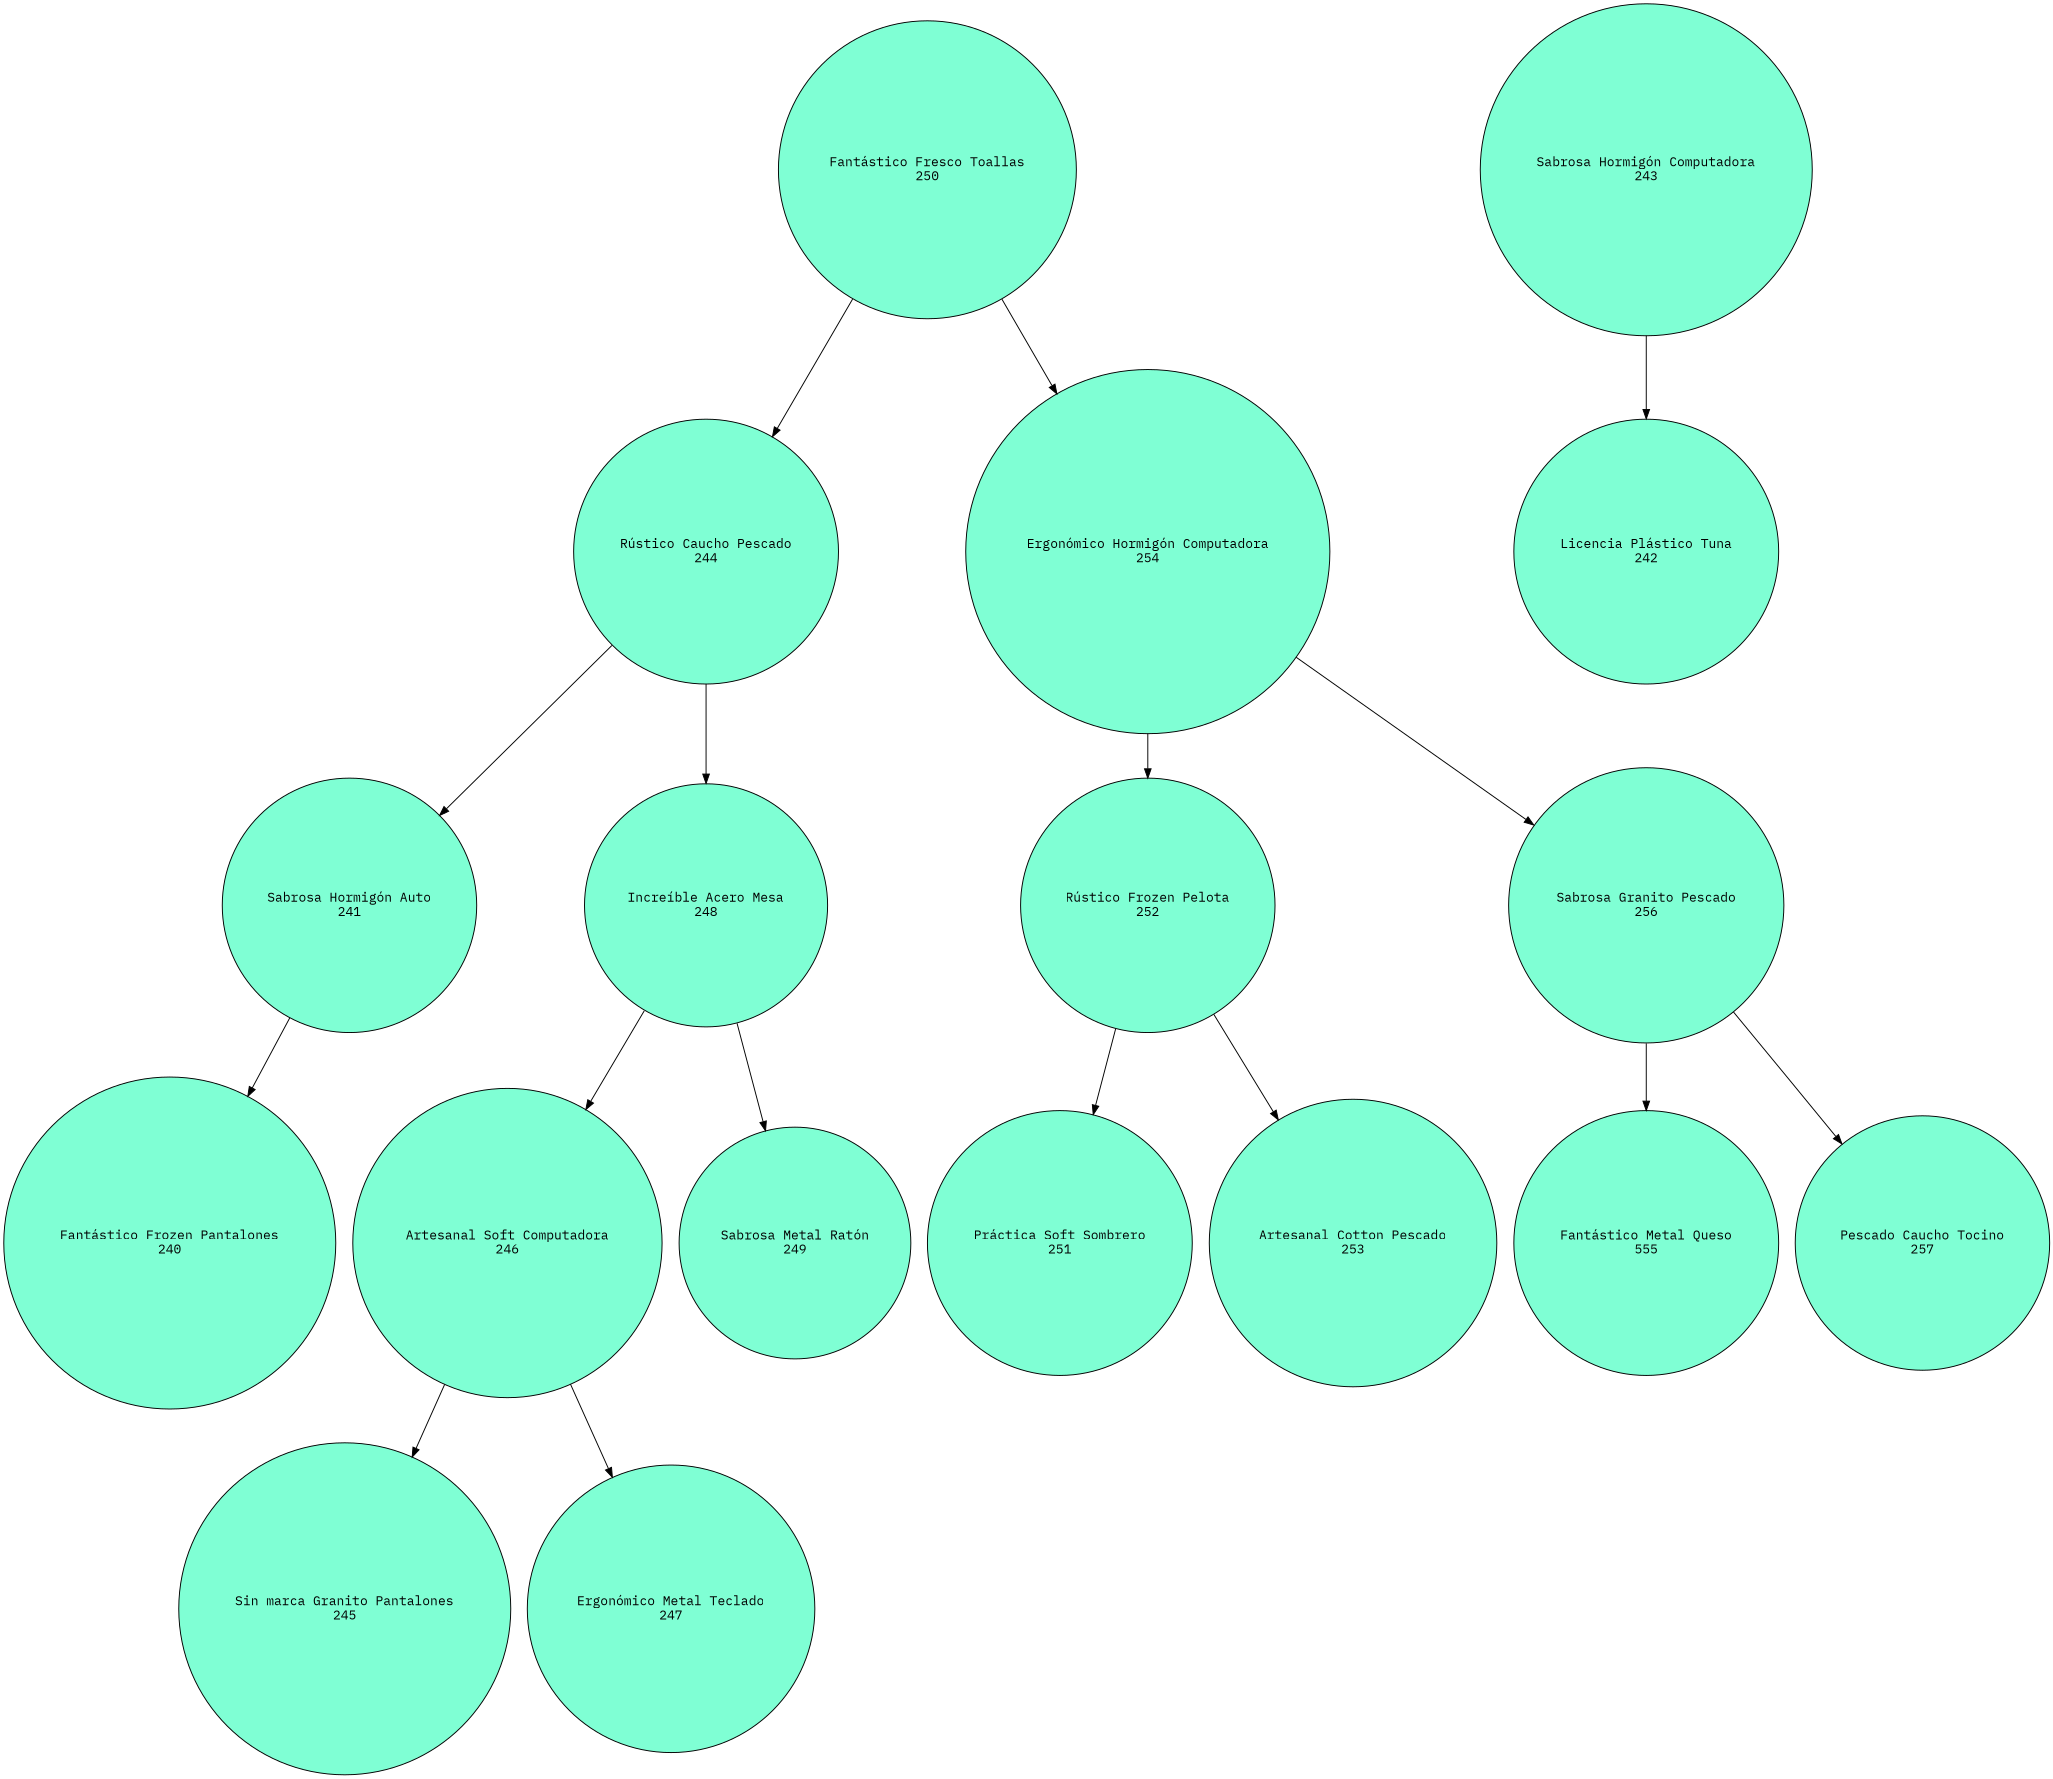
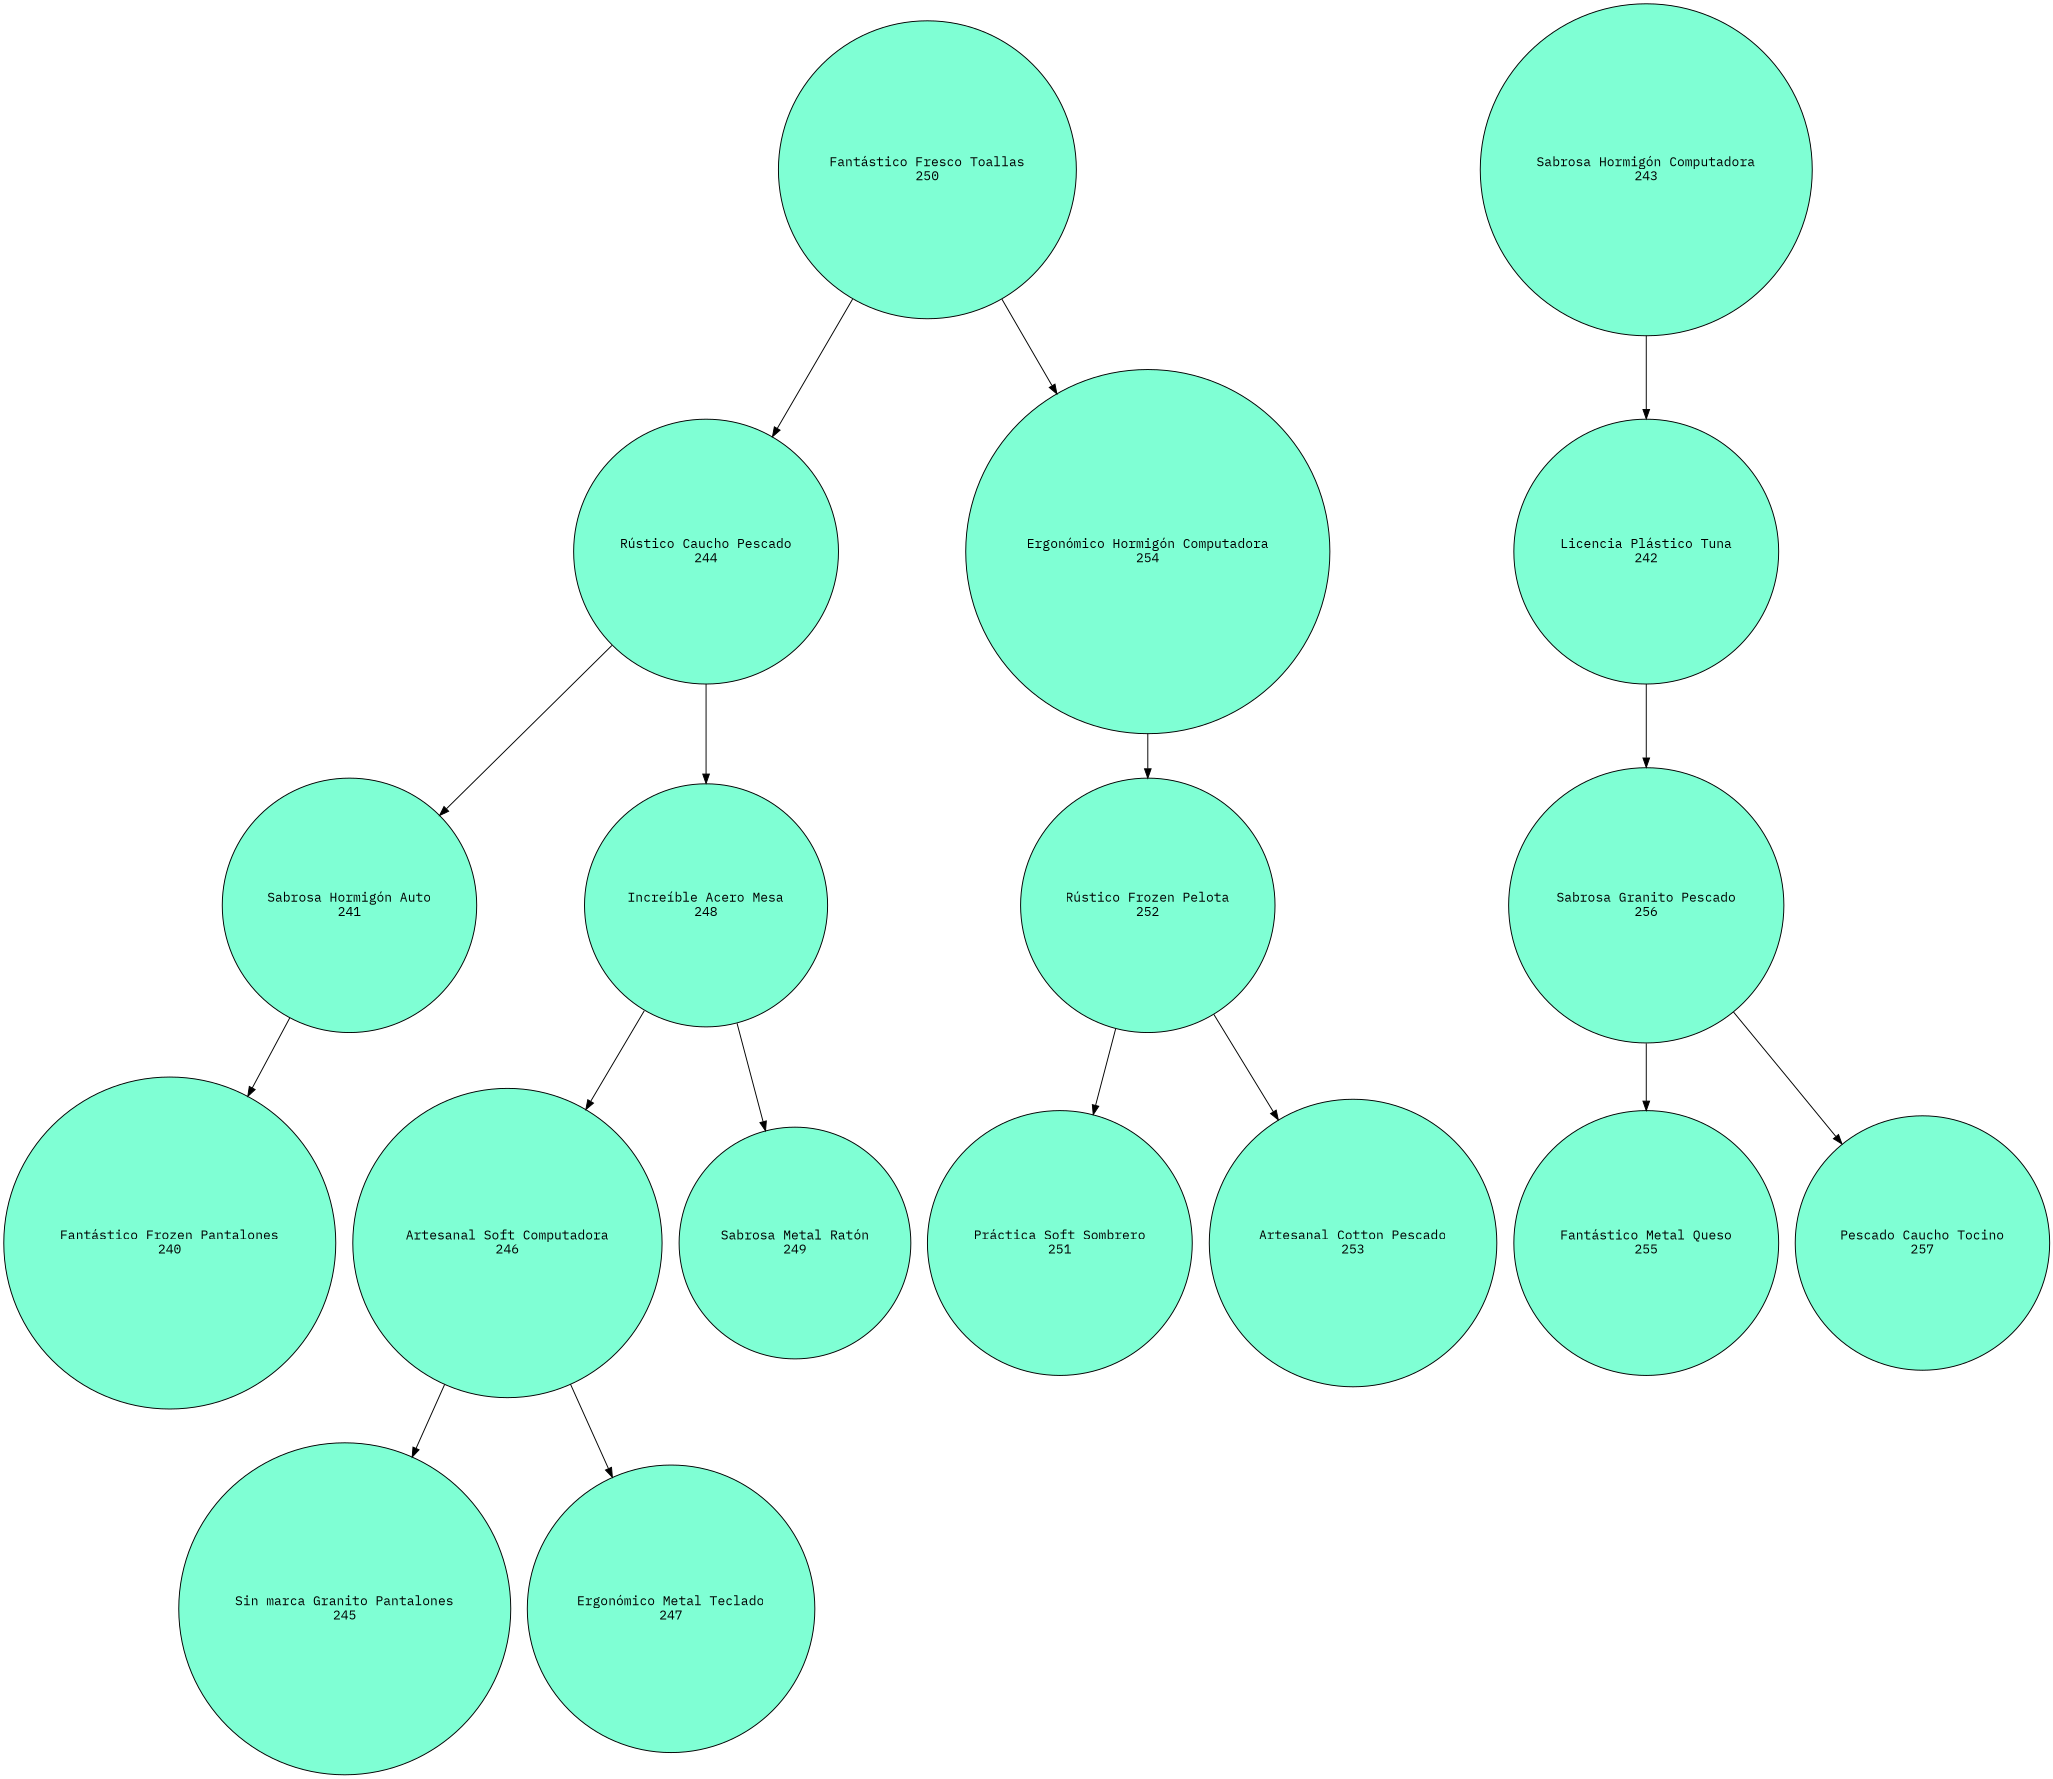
edge "Ergonómico Hormigón Computadora 254" -> "Sabrosa Granito Pescado 256": now "Licencia Plástico Tuna 242" -> "Sabrosa Granito Pescado 256"
node "Fantástico Metal Queso 555": label "Fantástico Metal Queso 555" -> "Fantástico Metal Queso 255"
